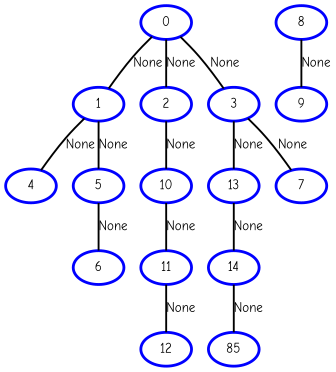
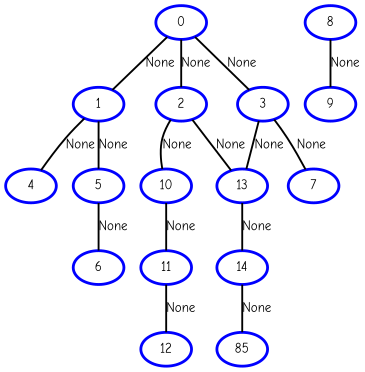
edge "2" -- "13": added, label "None"
